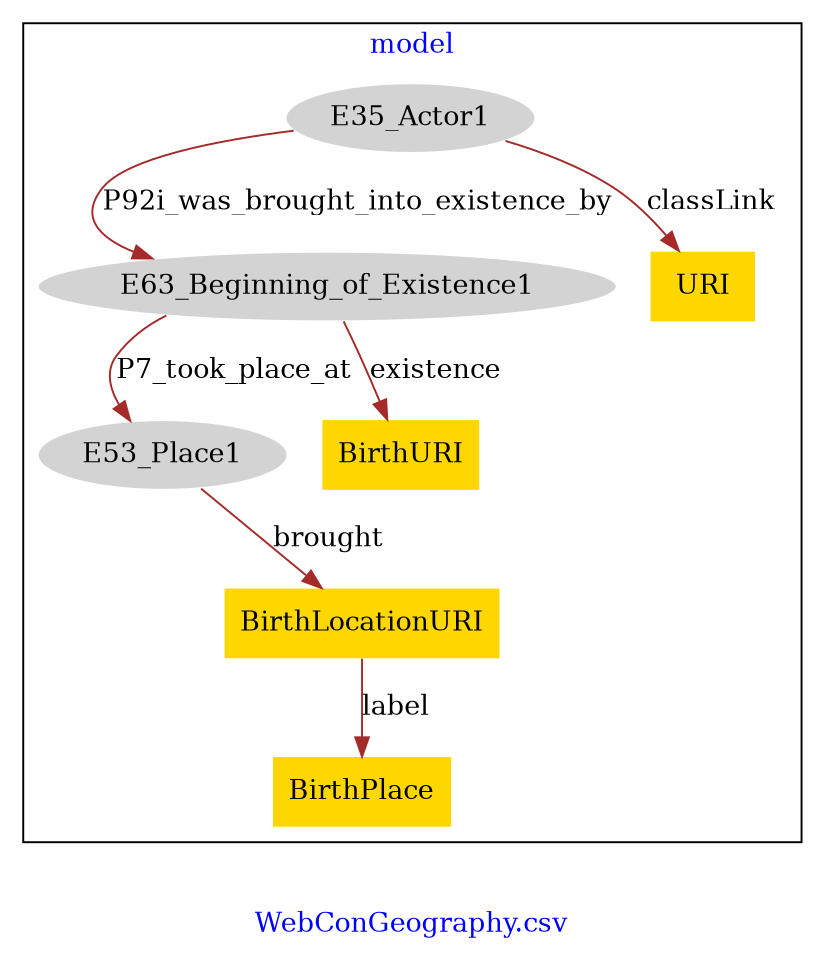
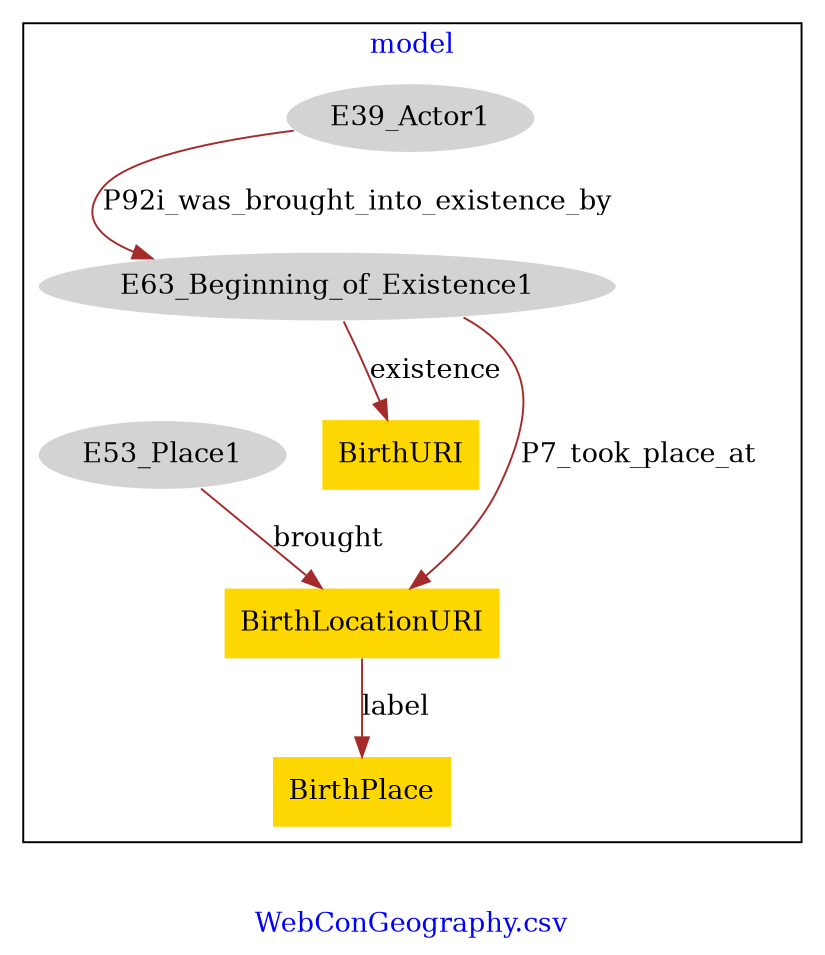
node "E35_Actor1": label "E35_Actor1" -> "E39_Actor1"
node "URI": removed
edge "E63_Beginning_of_Existence1" -> "E53_Place1": now "E63_Beginning_of_Existence1" -> "BirthLocationURI"
